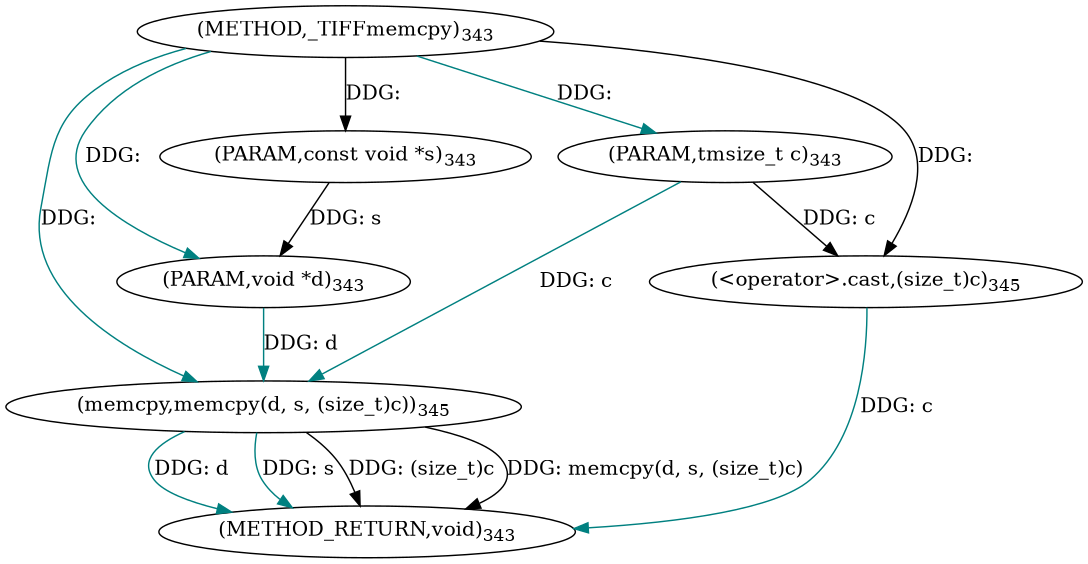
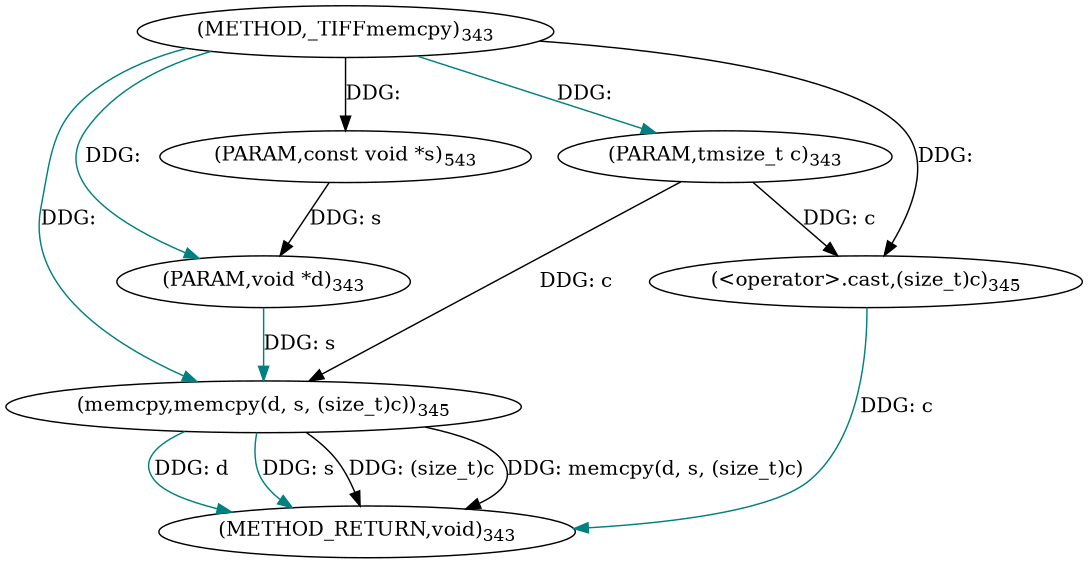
node "(PARAM,const void *s)": text "343" -> "543"
edge "(PARAM,tmsize_t c)" -> "(memcpy,memcpy(d, s, (size_t)c))": color teal -> black
edge "(PARAM,void *d)" -> "(memcpy,memcpy(d, s, (size_t)c))": label "DDG: d" -> "DDG: s"
